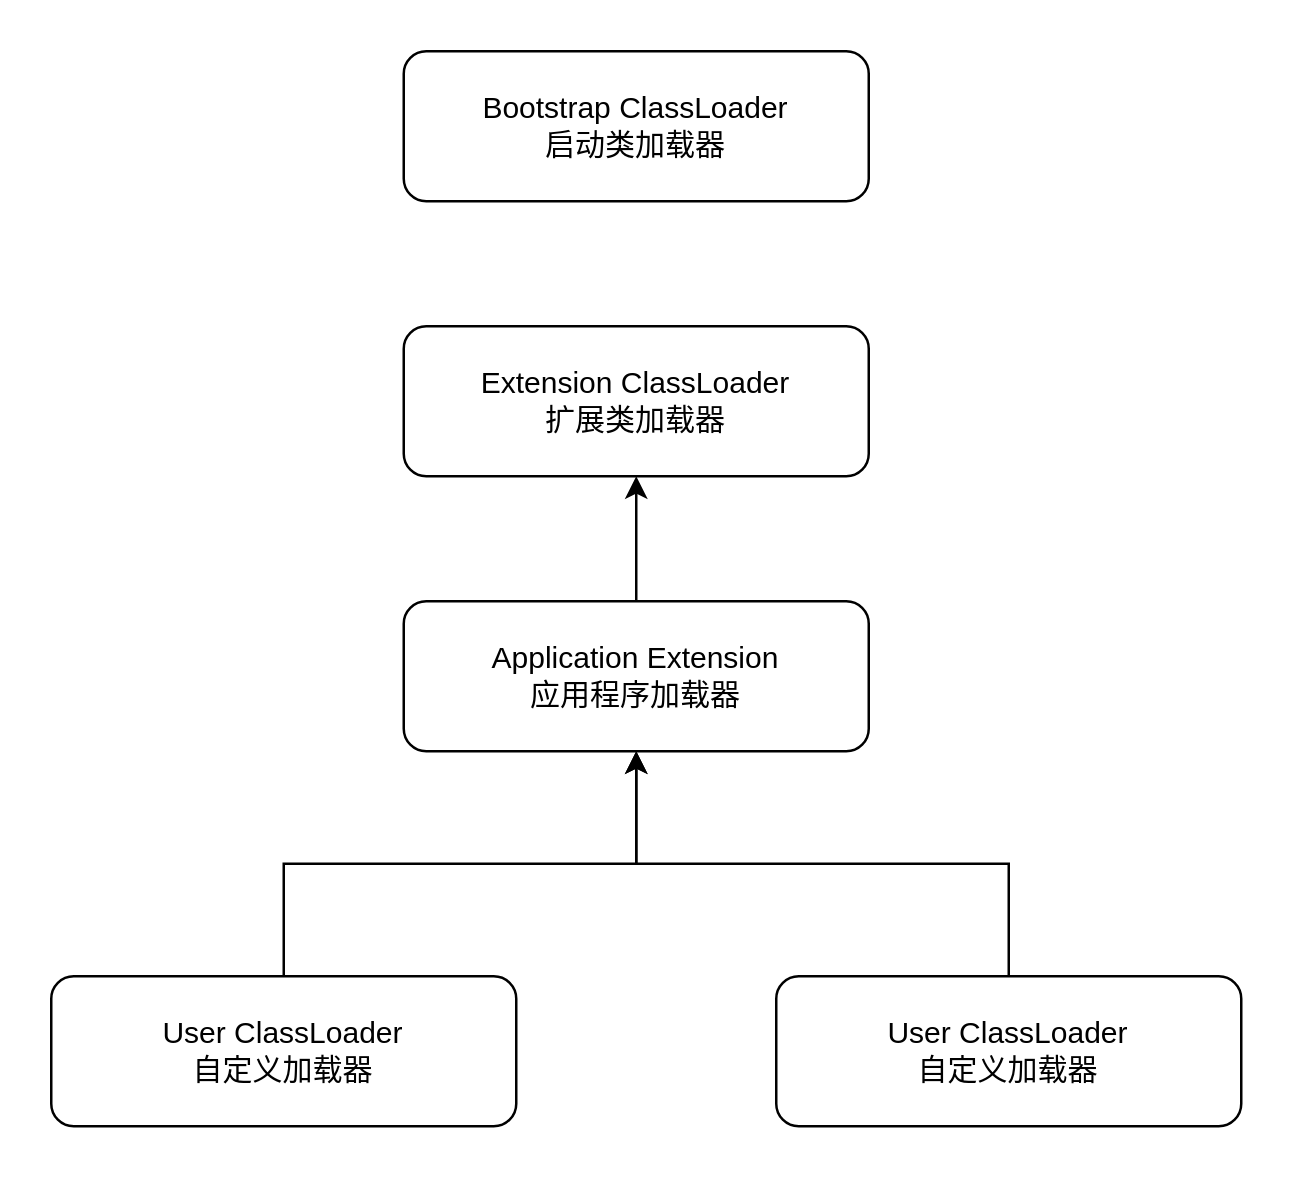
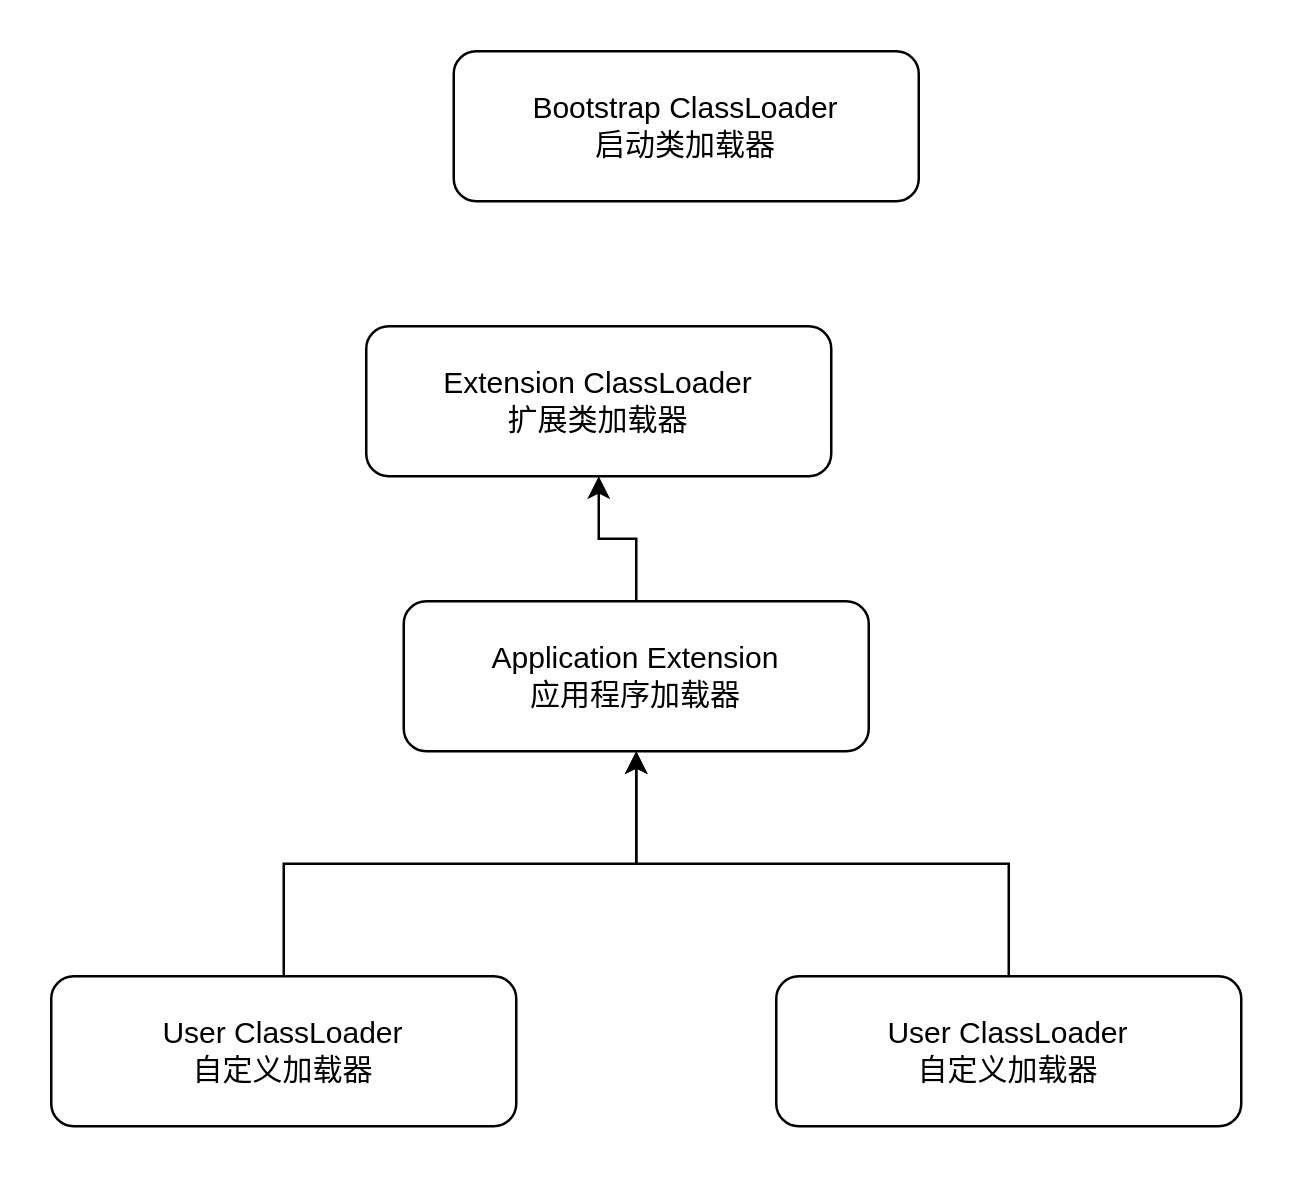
node "Bootstrap ClassLoader 启动类加载器": moved (636, 126) -> (686, 126)
node "Extension ClassLoader 扩展类加载器": moved (636, 401) -> (599, 401)
